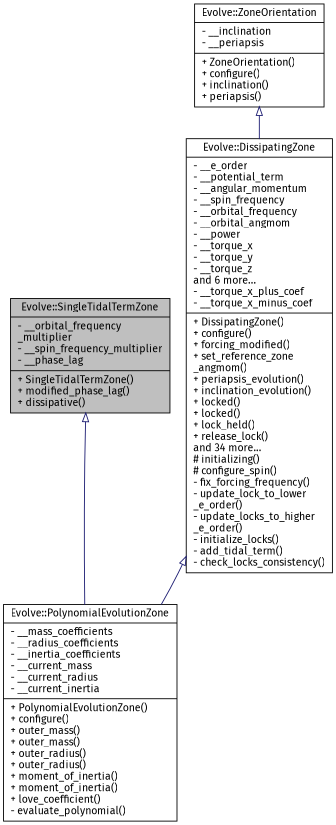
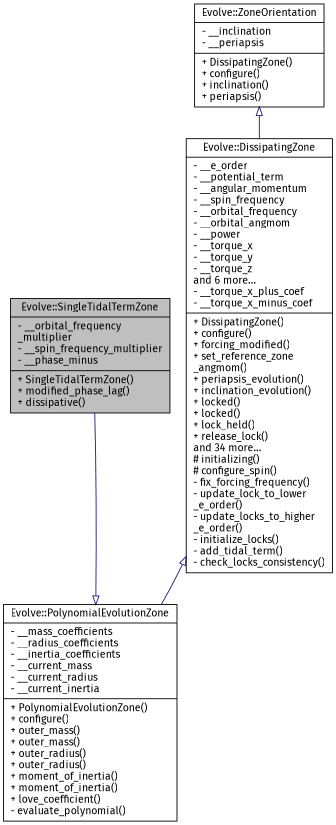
node "Evolve::ZoneOrientation": text "+ ZoneOrientation()" -> "+ DissipatingZone()"
node "Evolve::SingleTidalTermZone": text "- __phase_lag" -> "- __phase_minus"
edge "Evolve::PolynomialEvolutionZone" -> "Evolve::SingleTidalTermZone": reversed
